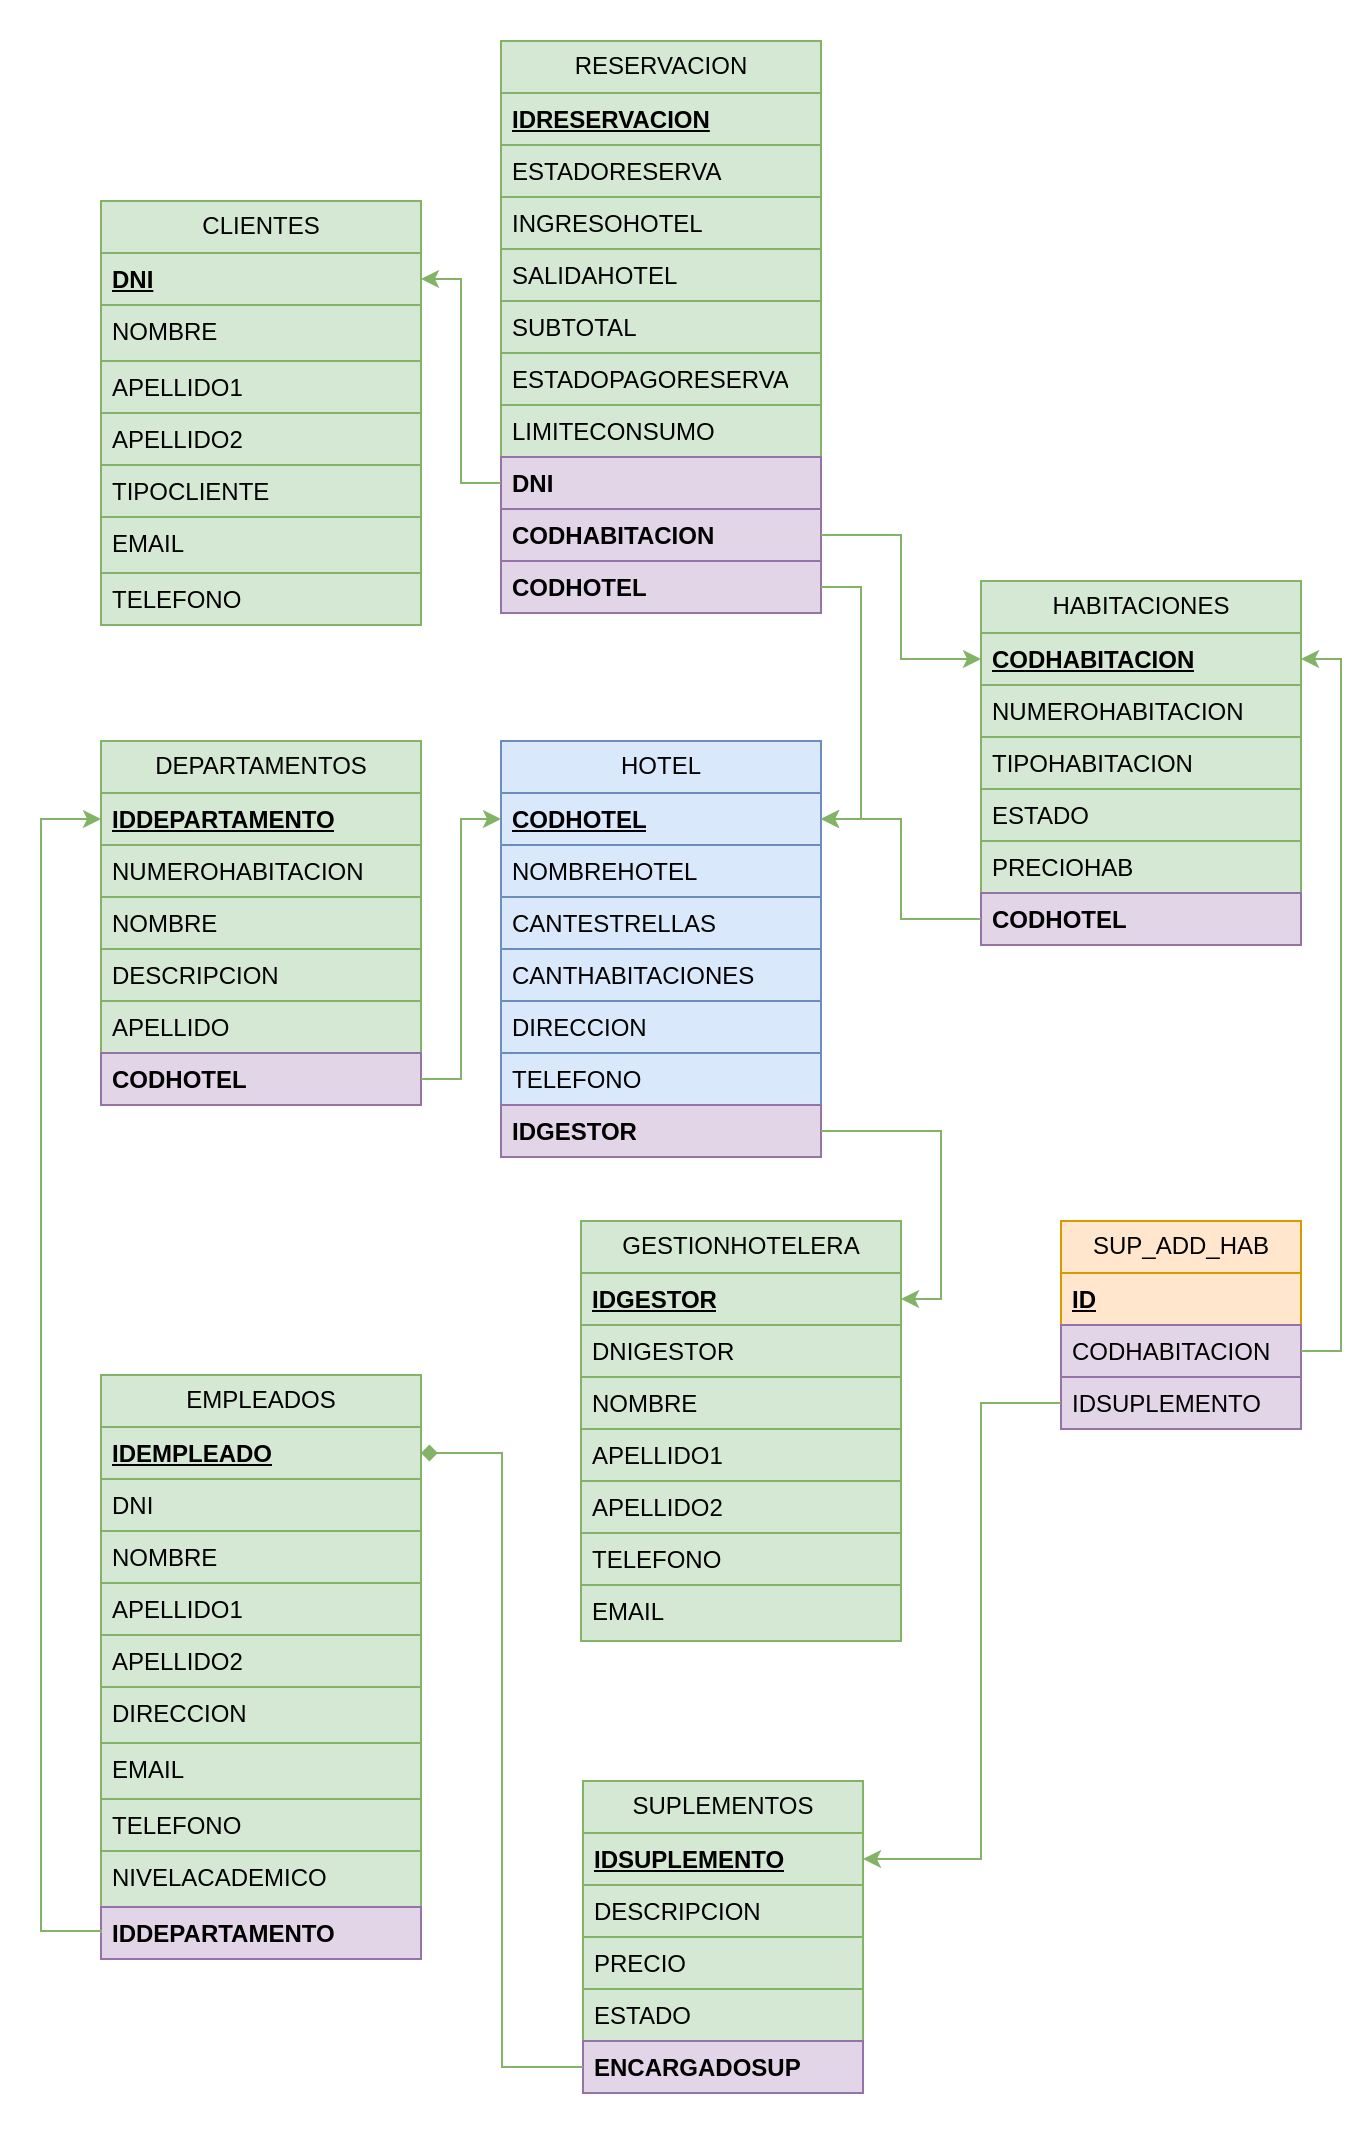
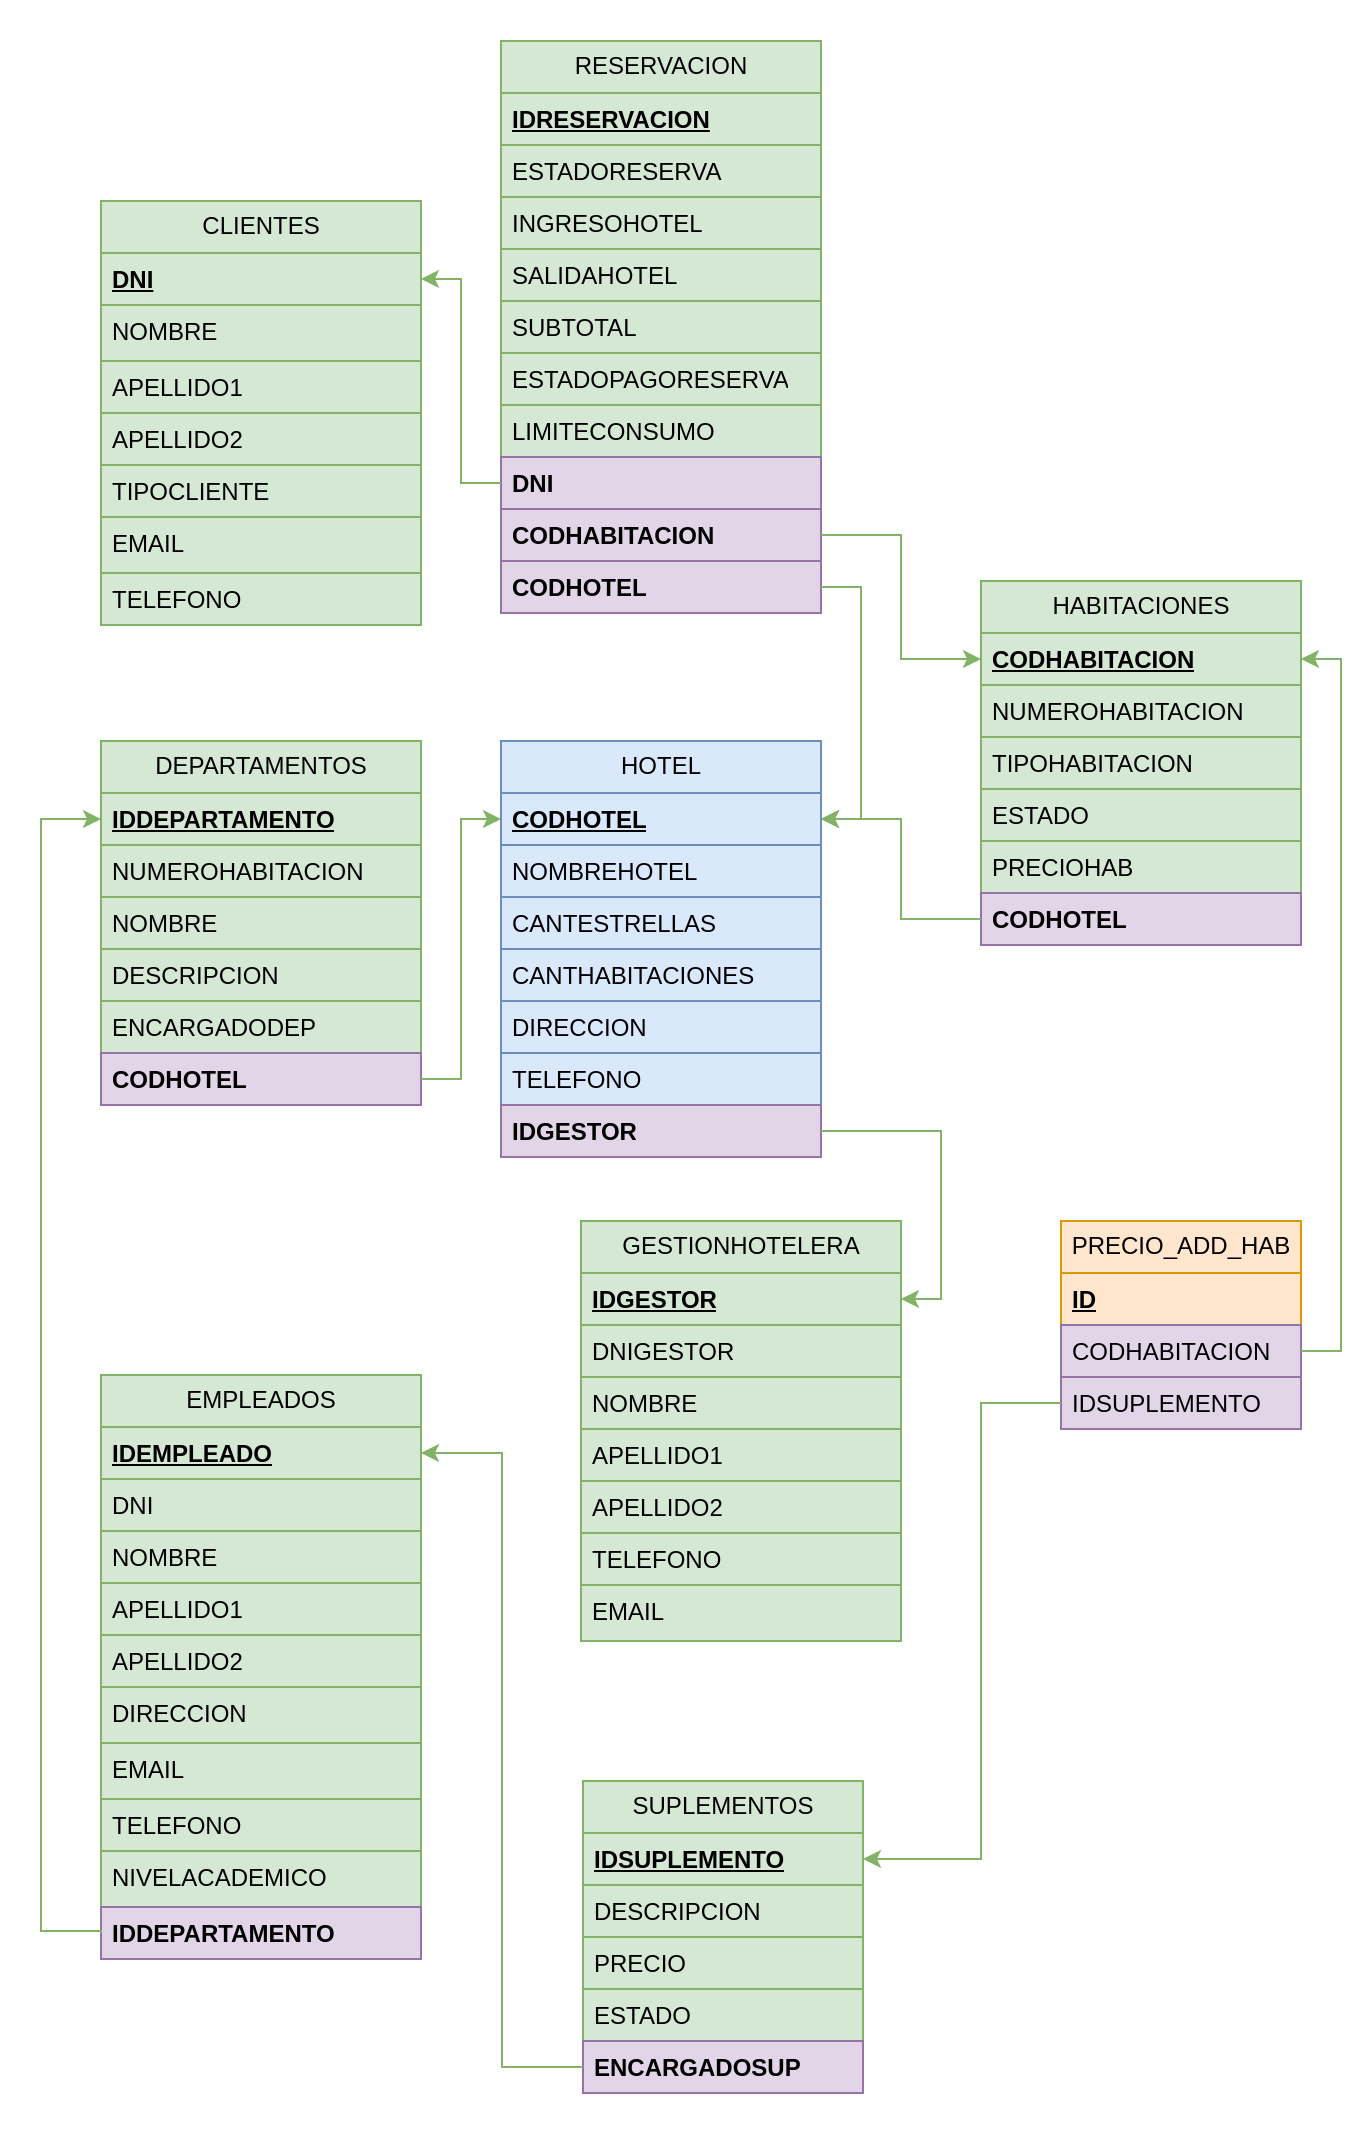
node "APELLIDO": label "APELLIDO" -> "ENCARGADODEP"
node "SUP_ADD_HAB": label "SUP_ADD_HAB" -> "PRECIO_ADD_HAB"
edge "ENCARGADOSUP" -> "IDEMPLEADO": arrowhead diamond -> classic
